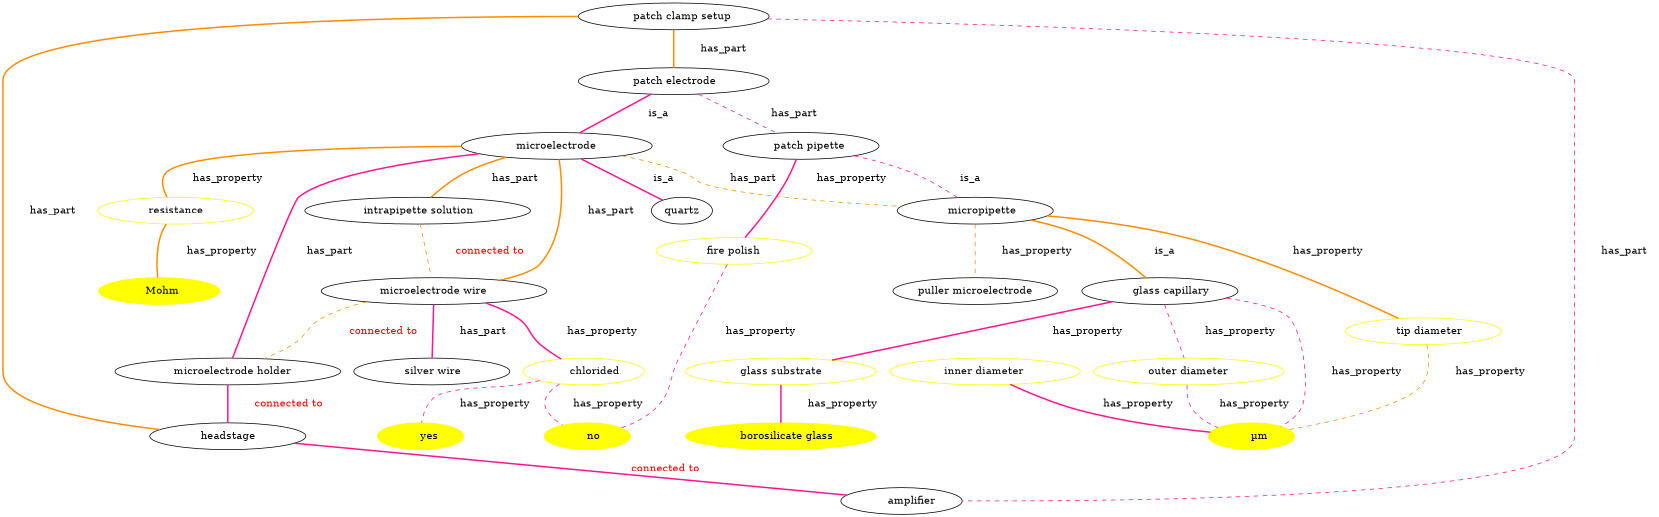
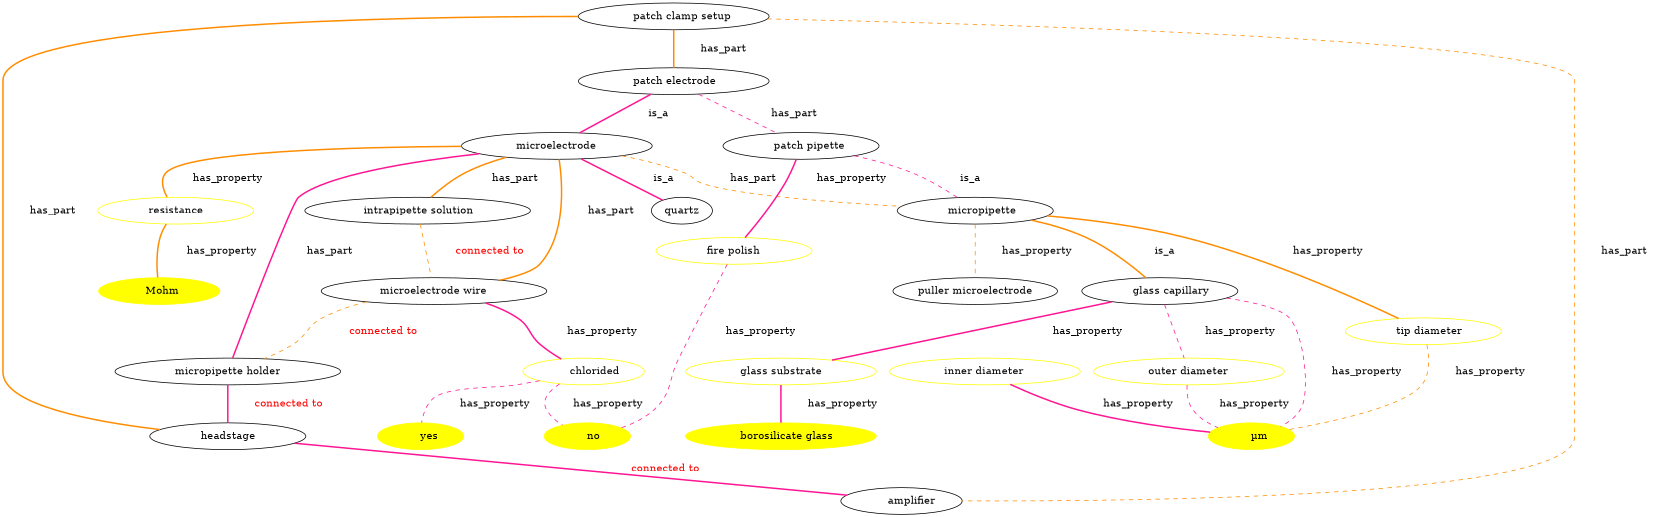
edge "patch clamp setup" -- "amplifier": color deeppink -> darkorange
node "microelectrode holder": label "microelectrode holder" -> "micropipette holder"
node "silver wire": removed
